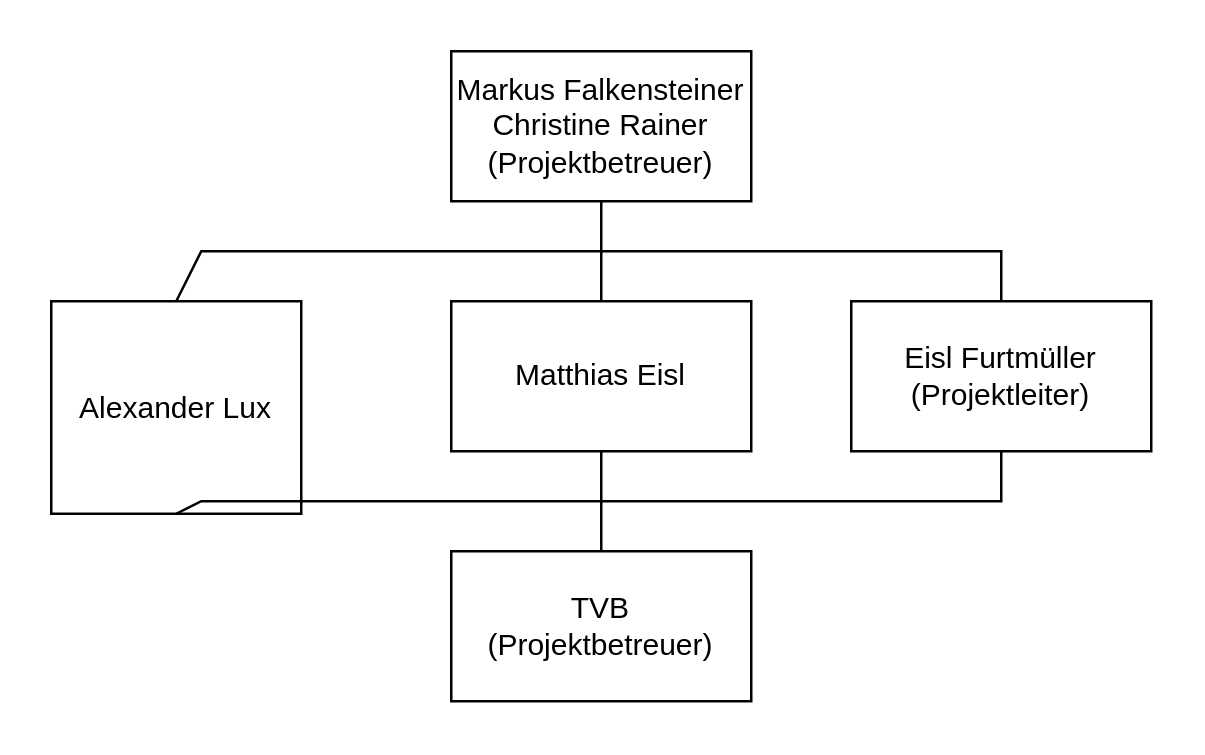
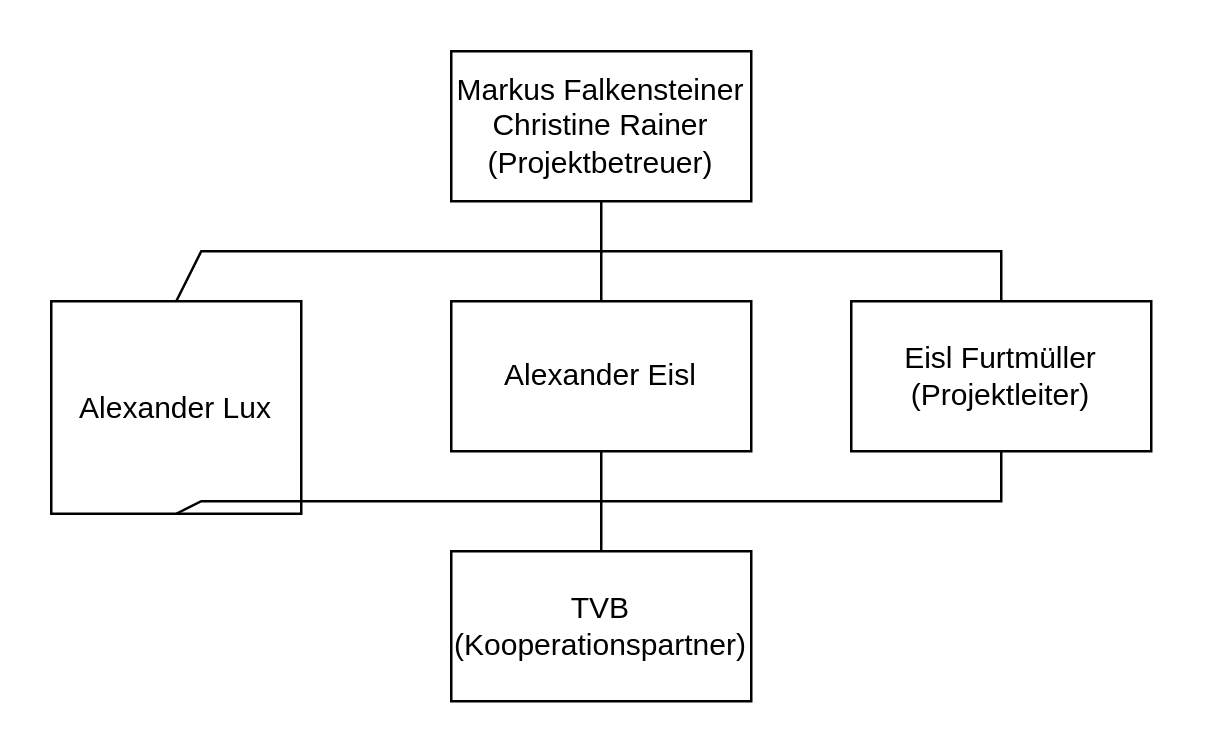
node "Matthias Eisl": label "Matthias Eisl" -> "Alexander Eisl"
node "TVB (Projektbetreuer)": label "TVB (Projektbetreuer)" -> "TVB (Kooperationspartner)"
